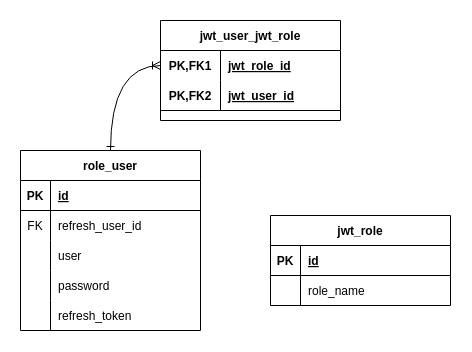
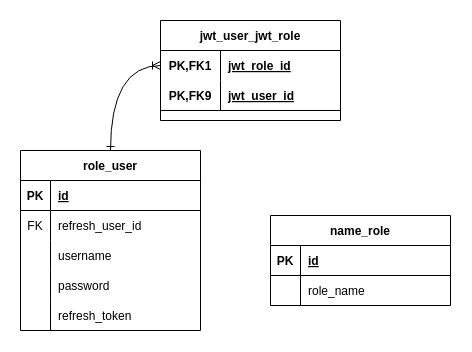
node "PK,FK2": label "PK,FK2" -> "PK,FK9"
node "jwt_role": label "jwt_role" -> "name_role"
node "user": label "user" -> "username"
